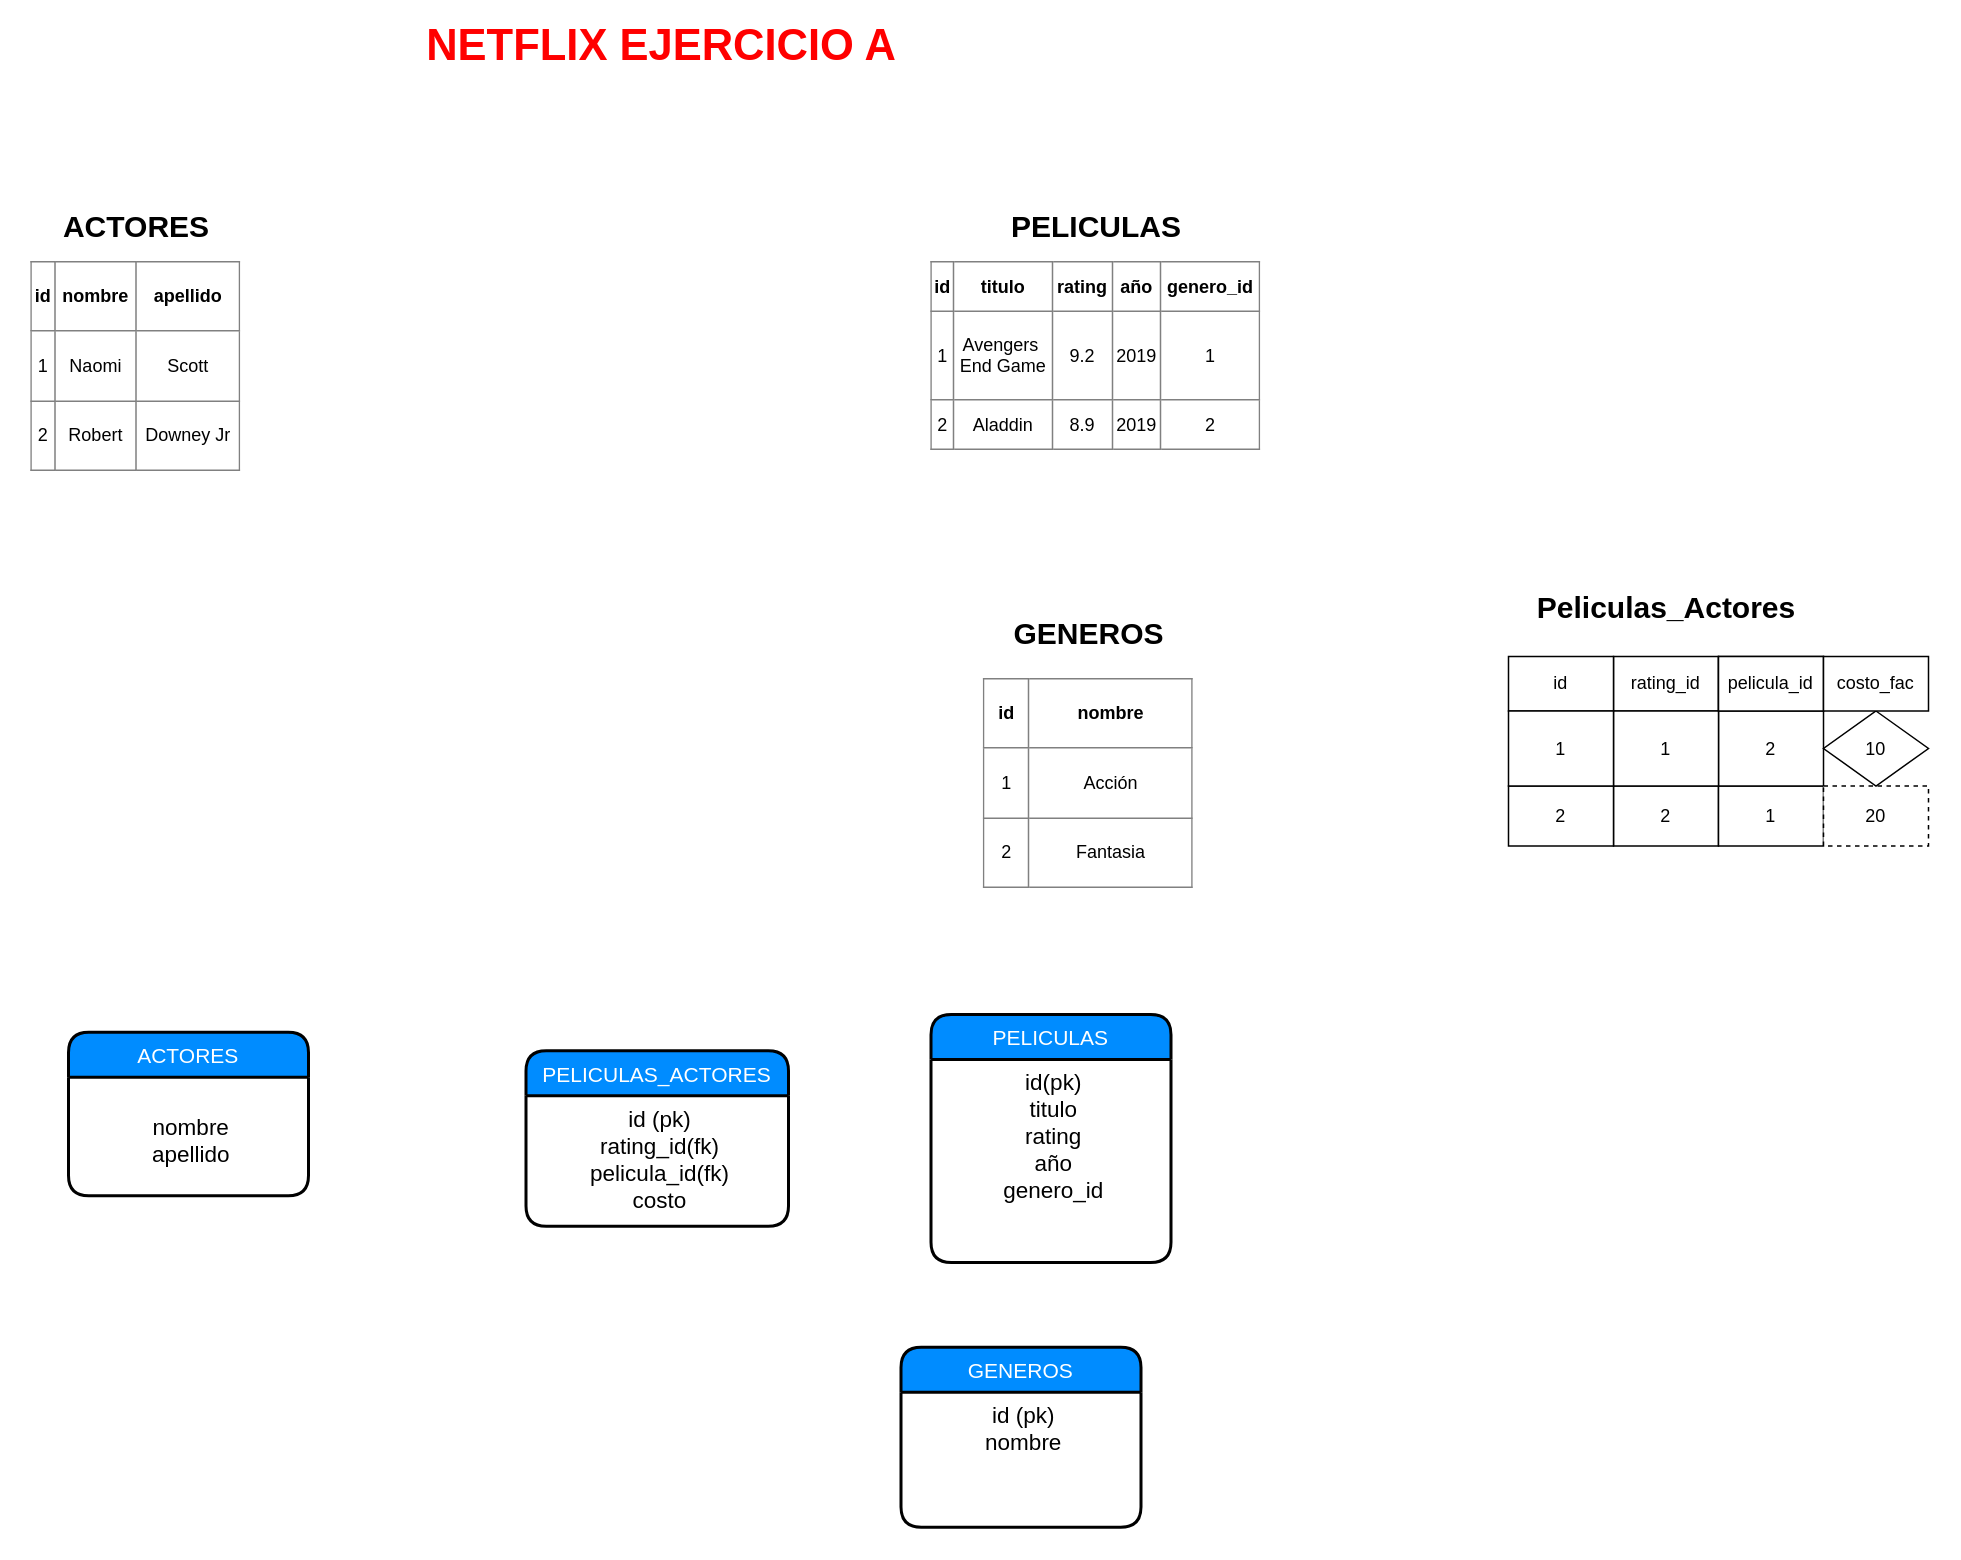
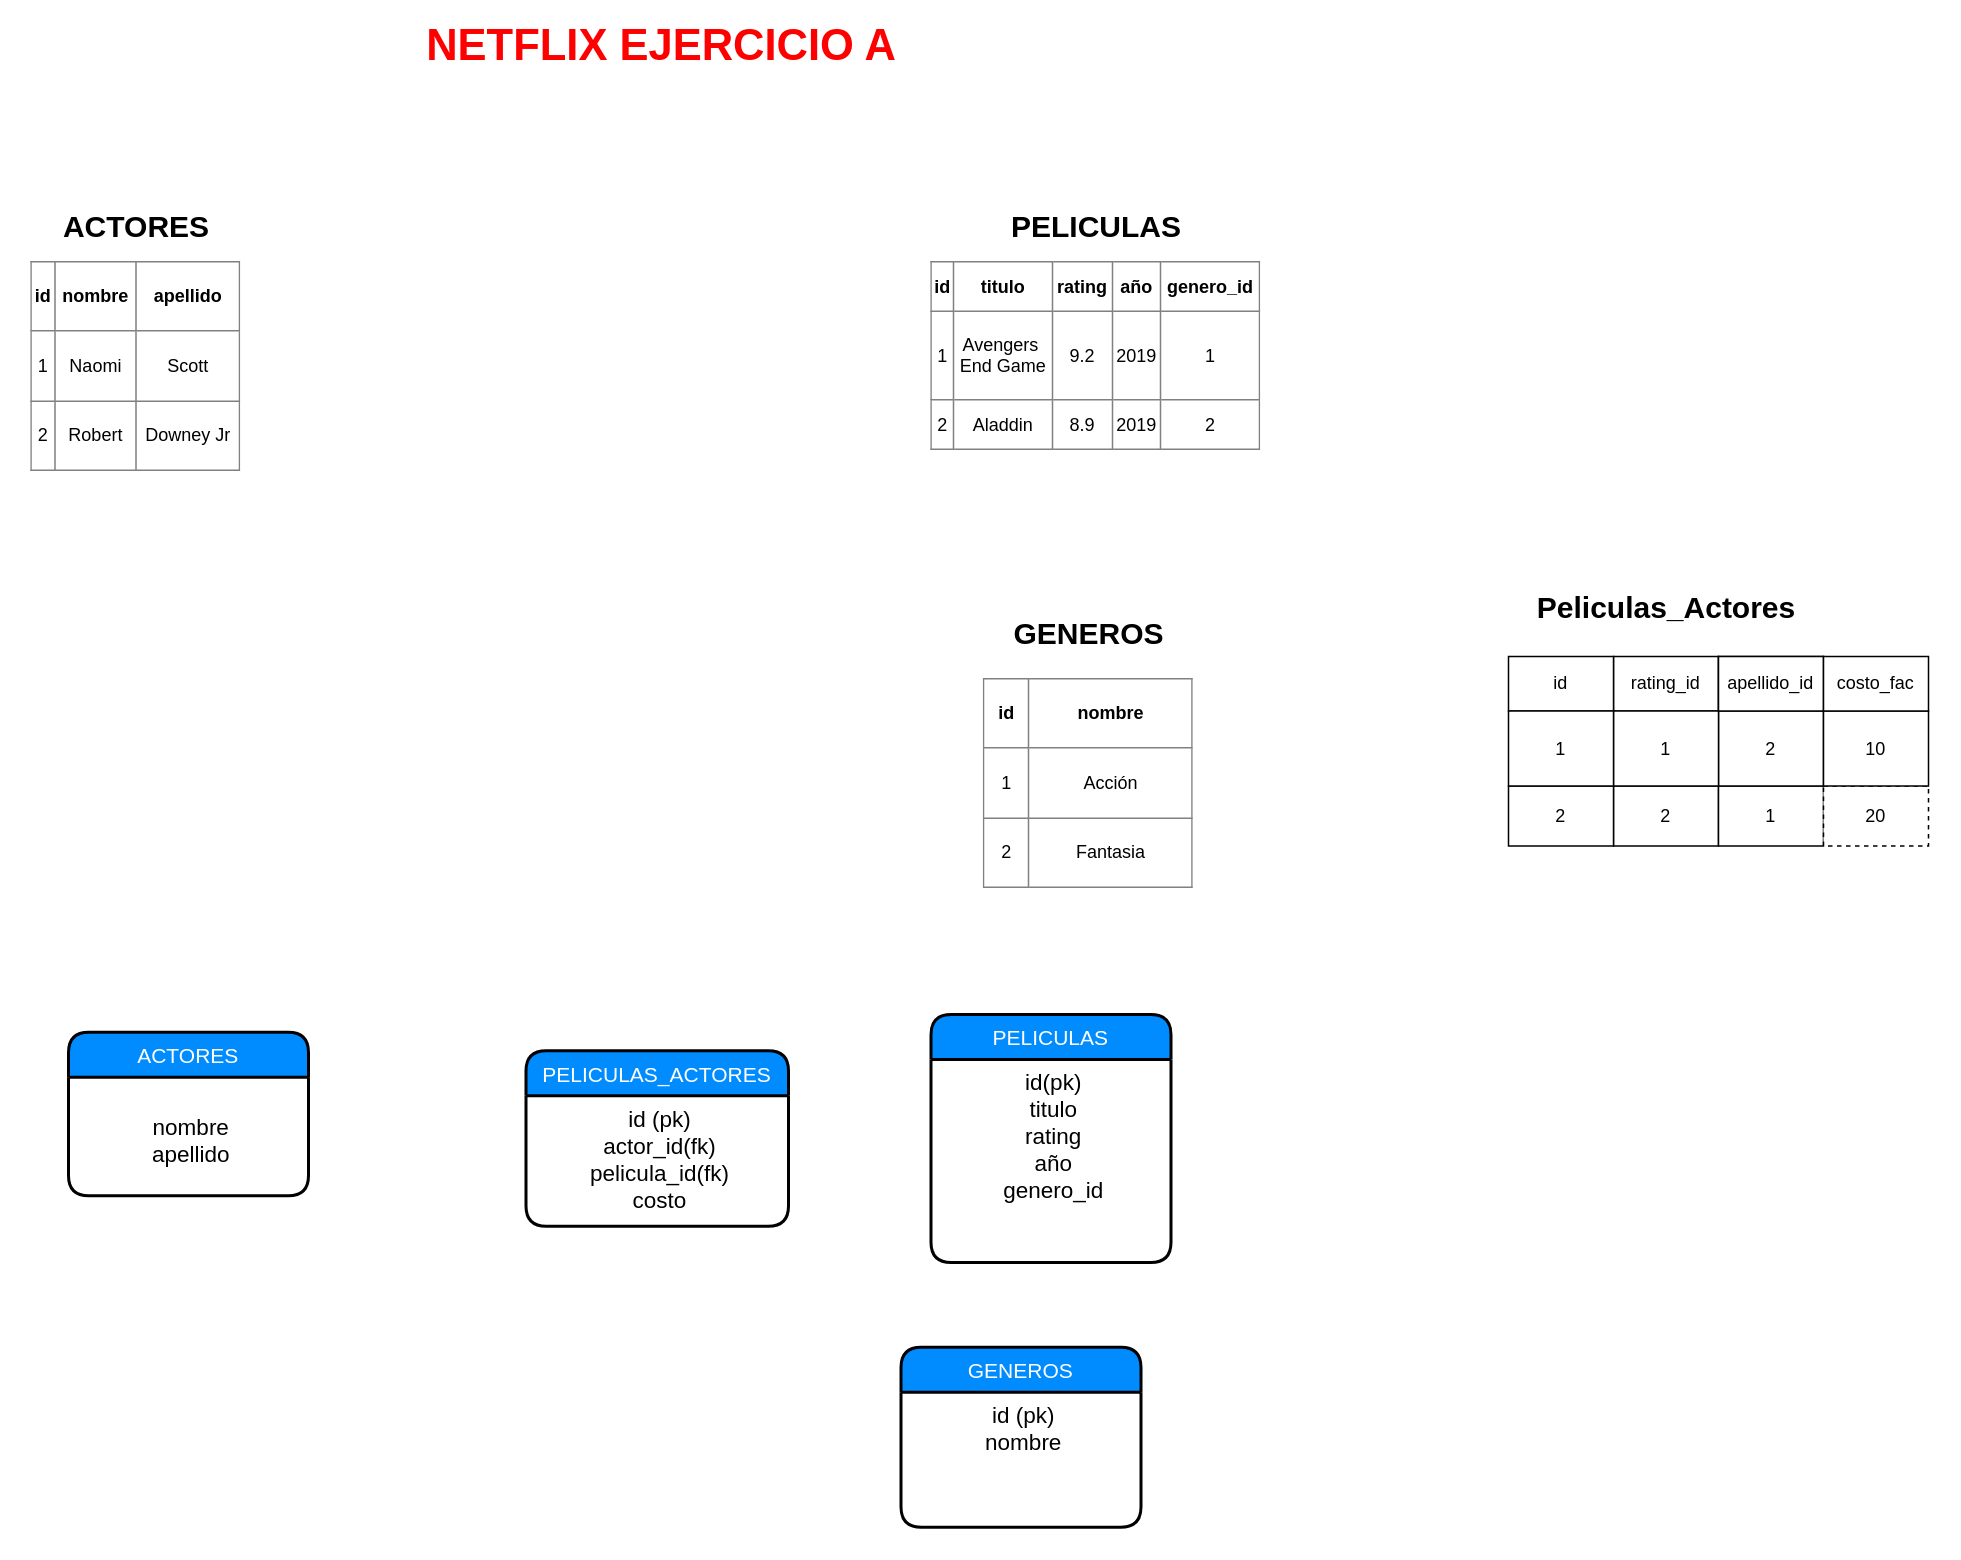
node "pelicula_id": label "pelicula_id" -> "apellido_id"
node "10": shape diamond -> rectangle
node "id (pk) rating_id(fk) pelicula_id(fk) costo": label "id (pk) rating_id(fk) pelicula_id(fk) costo" -> "id (pk) actor_id(fk) pelicula_id(fk) costo"
